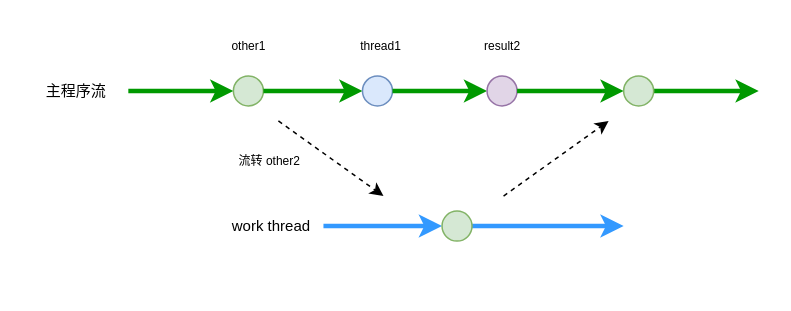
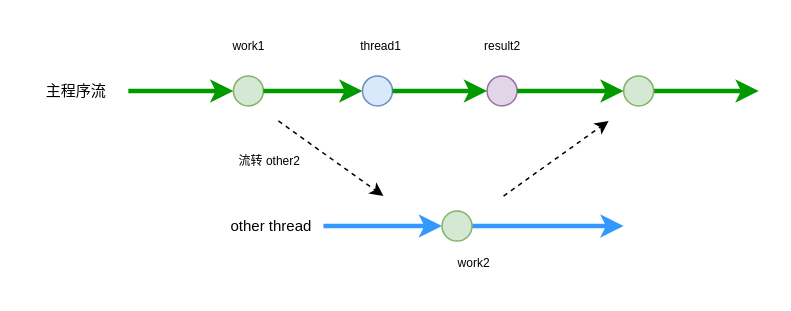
node "other1": label "other1" -> "work1"
node "work thread": label "work thread" -> "other thread"
node "work2": added
